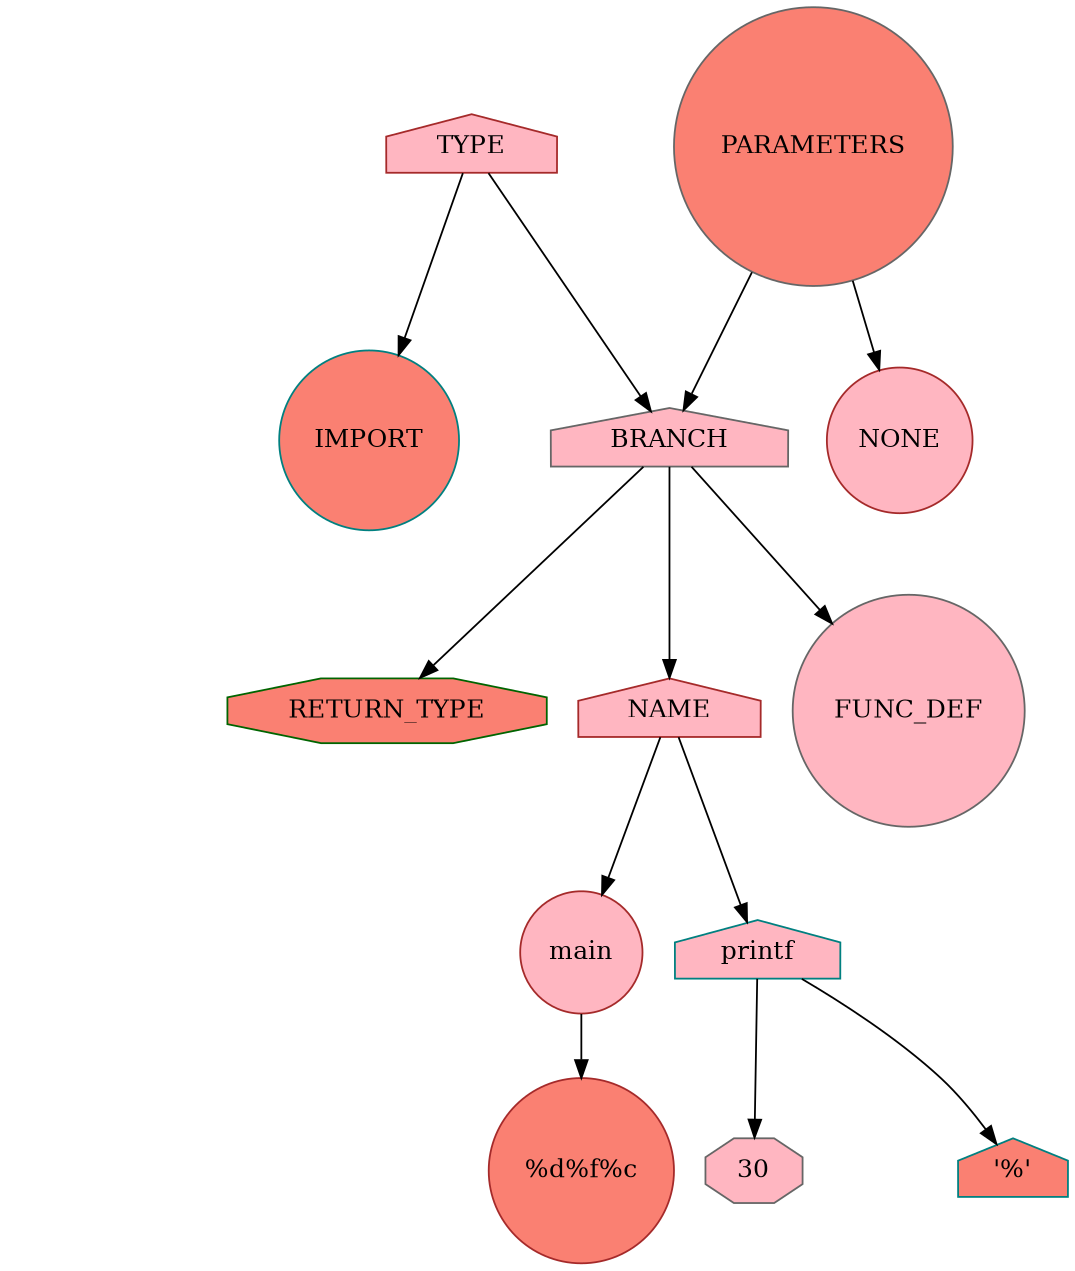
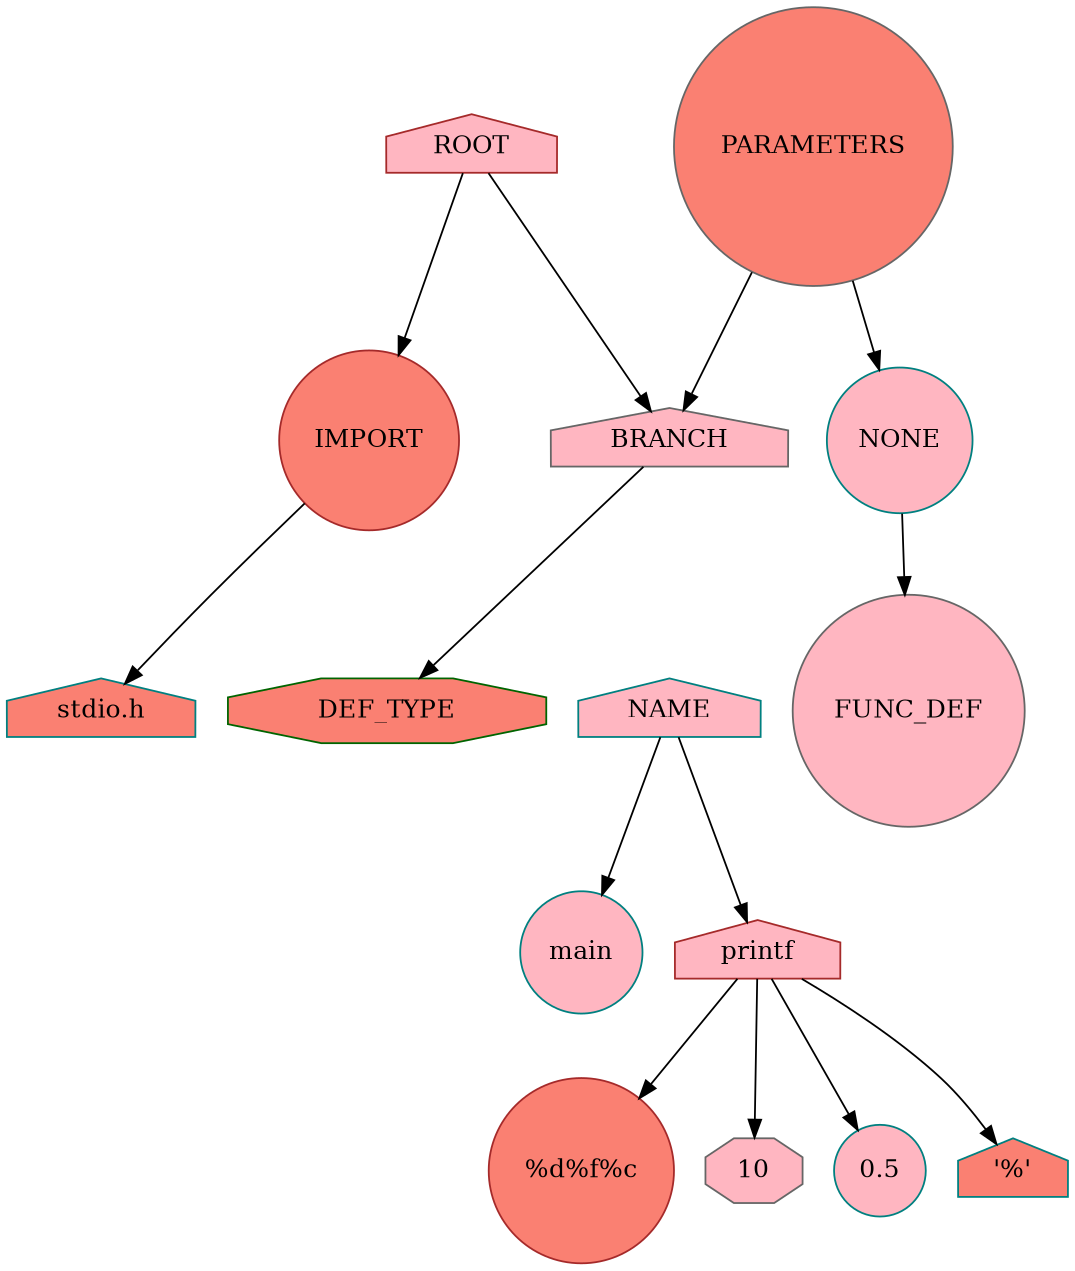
node "TYPE": label "TYPE" -> "ROOT"
node "IMPORT": color teal -> brown
node "NONE": color brown -> teal
edge "BRANCH" -> "FUNC_DEF": now "NONE" -> "FUNC_DEF"
edge "BRANCH" -> "NAME": removed
node "stdio.h": added
node "RETURN_TYPE": label "RETURN_TYPE" -> "DEF_TYPE"
node "NAME": color brown -> teal
node "main": color brown -> teal
node "printf": color teal -> brown
edge "main" -> "%d%f%c": now "printf" -> "%d%f%c"
node "30": label "30" -> "10"
node "0.5": added
